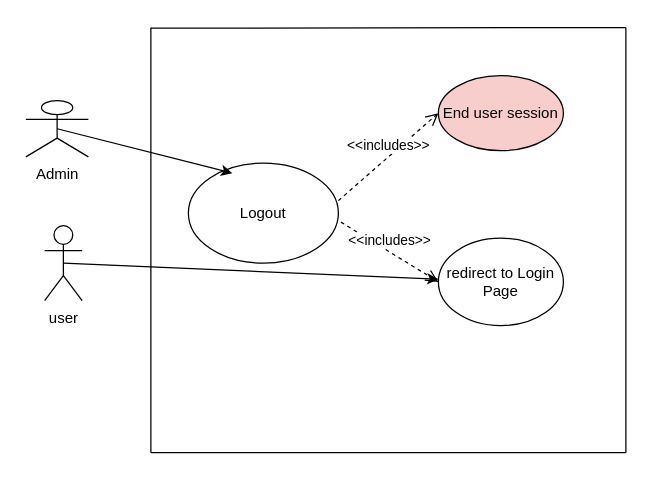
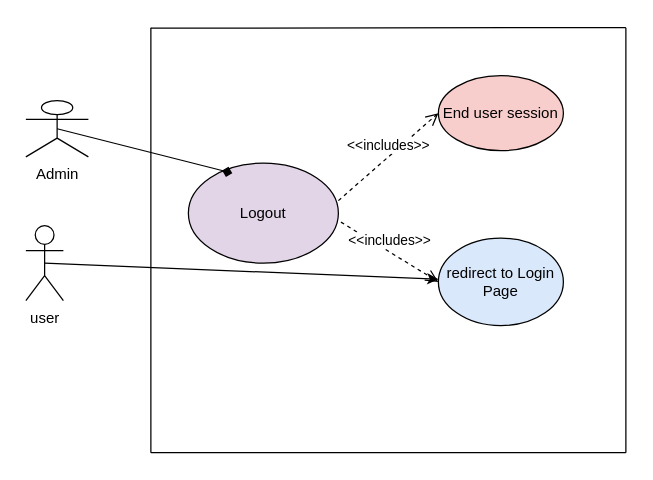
edge "Admin" -> "Logout": arrowhead classic -> diamond
node "Logout": fillcolor #ffffff -> #e1d5e7
node "user": moved (63, 263) -> (44, 263)
node "redirect to Login Page": fillcolor #ffffff -> #dae8fc
